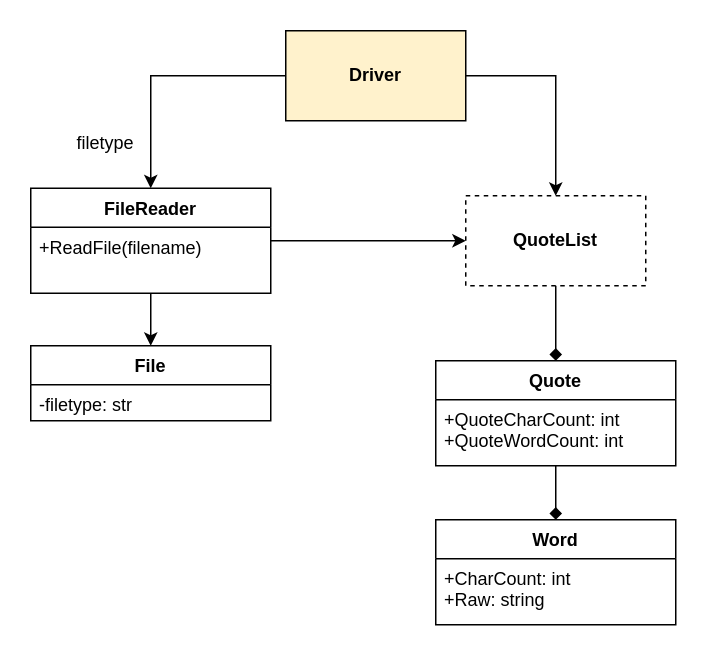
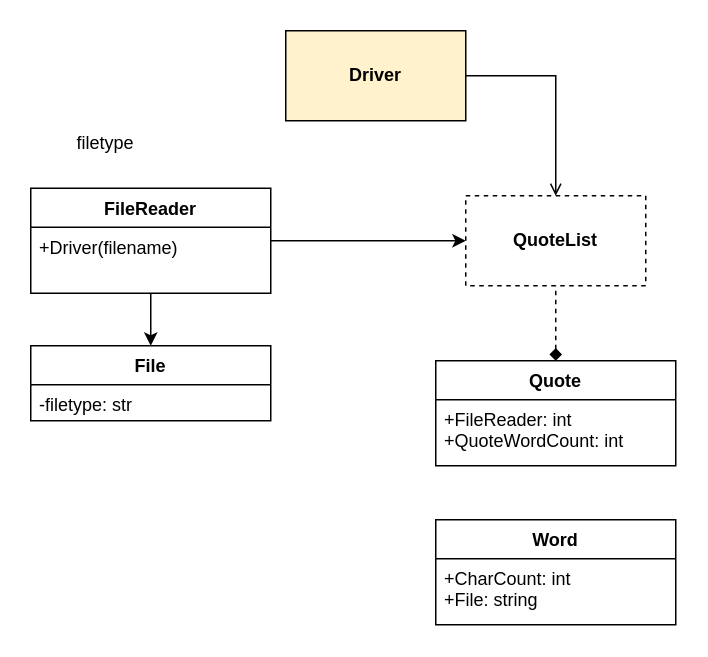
edge "Driver" -> "FileReader": removed
edge "Driver" -> "QuoteList": arrowhead classic -> open
node "+ReadFile(filename)": label "+ReadFile(filename)" -> "+Driver(filename)"
edge "QuoteList" -> "Quote": style solid -> dashed
node "+QuoteCharCount: int +QuoteWordCount: int": label "+QuoteCharCount: int +QuoteWordCount: int" -> "+FileReader: int +QuoteWordCount: int"
edge "Quote" -> "Word": removed
node "+CharCount: int +Raw: string": label "+CharCount: int +Raw: string" -> "+CharCount: int +File: string"
